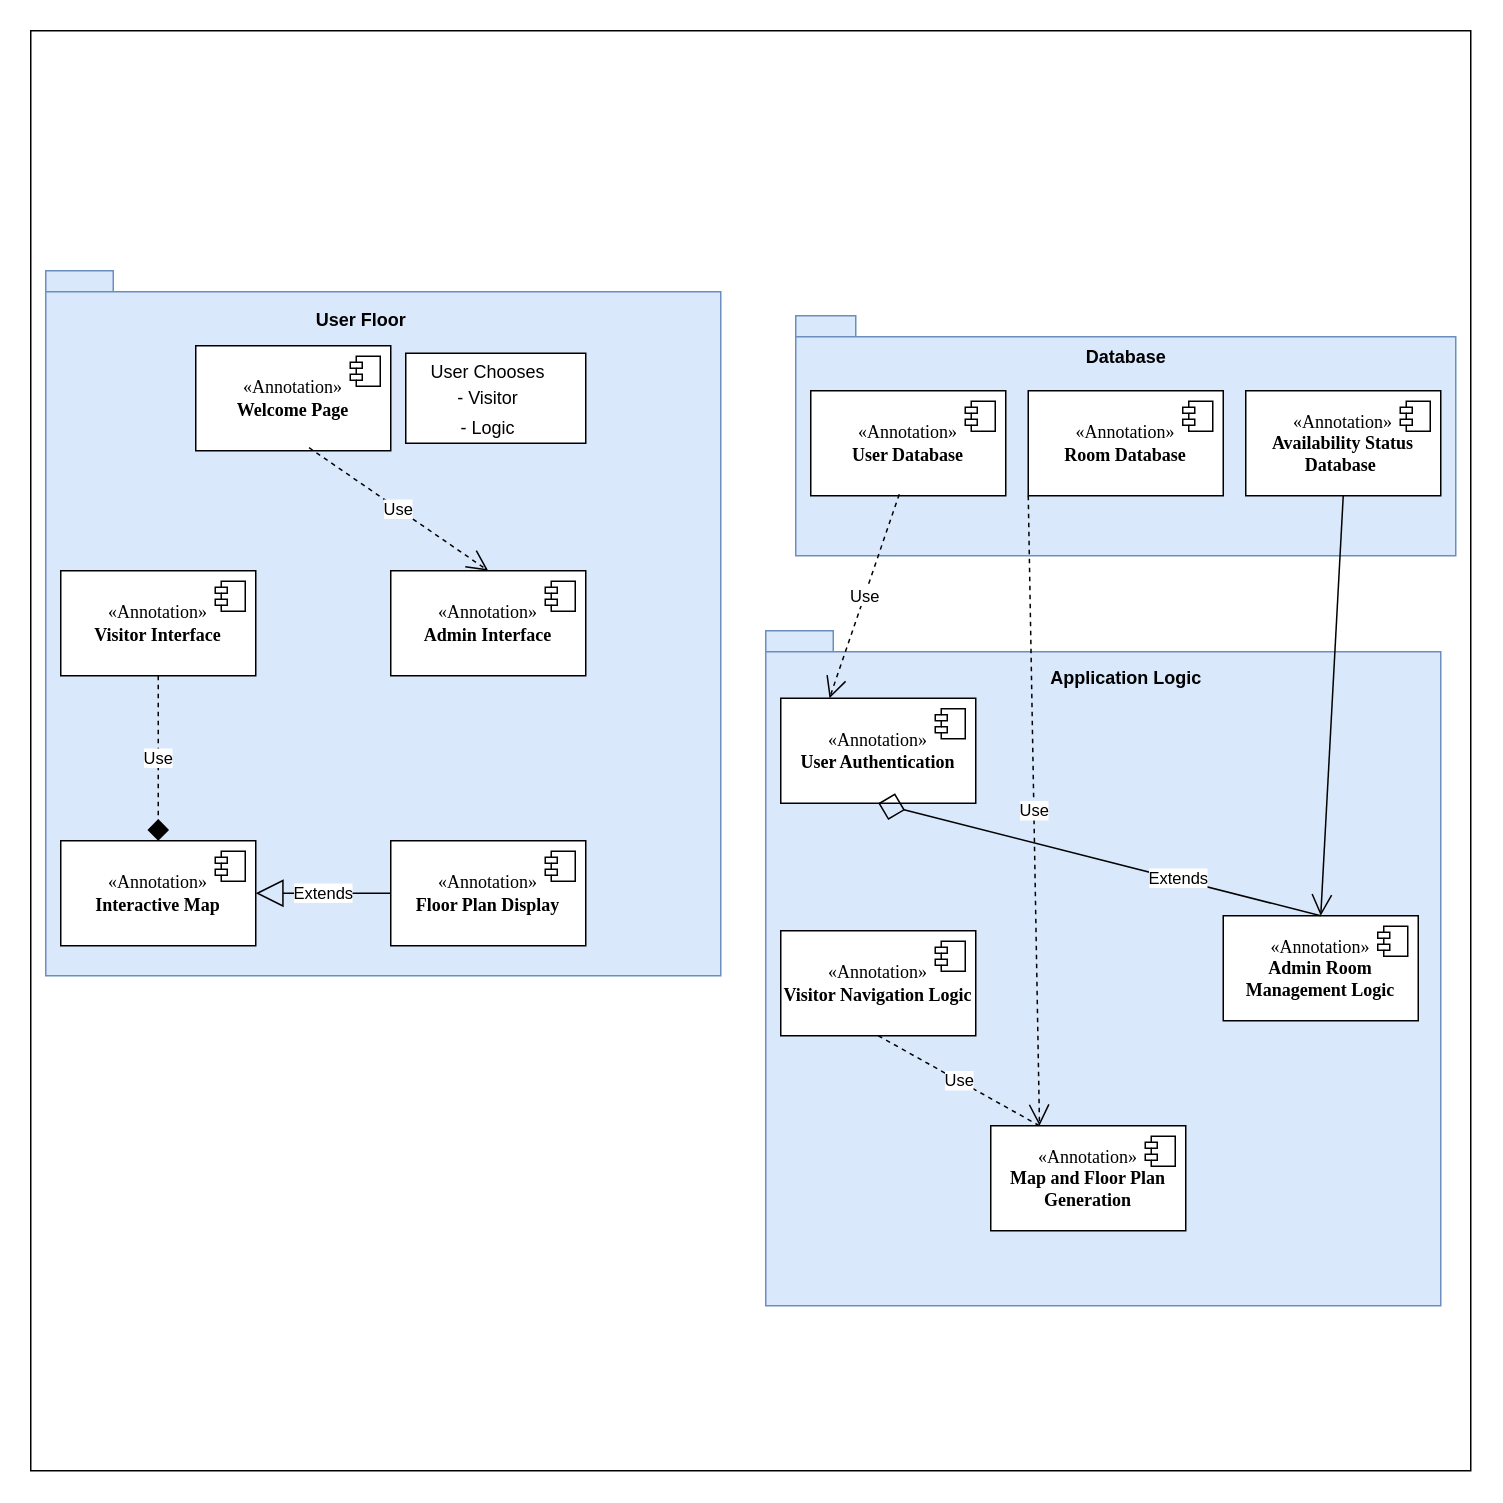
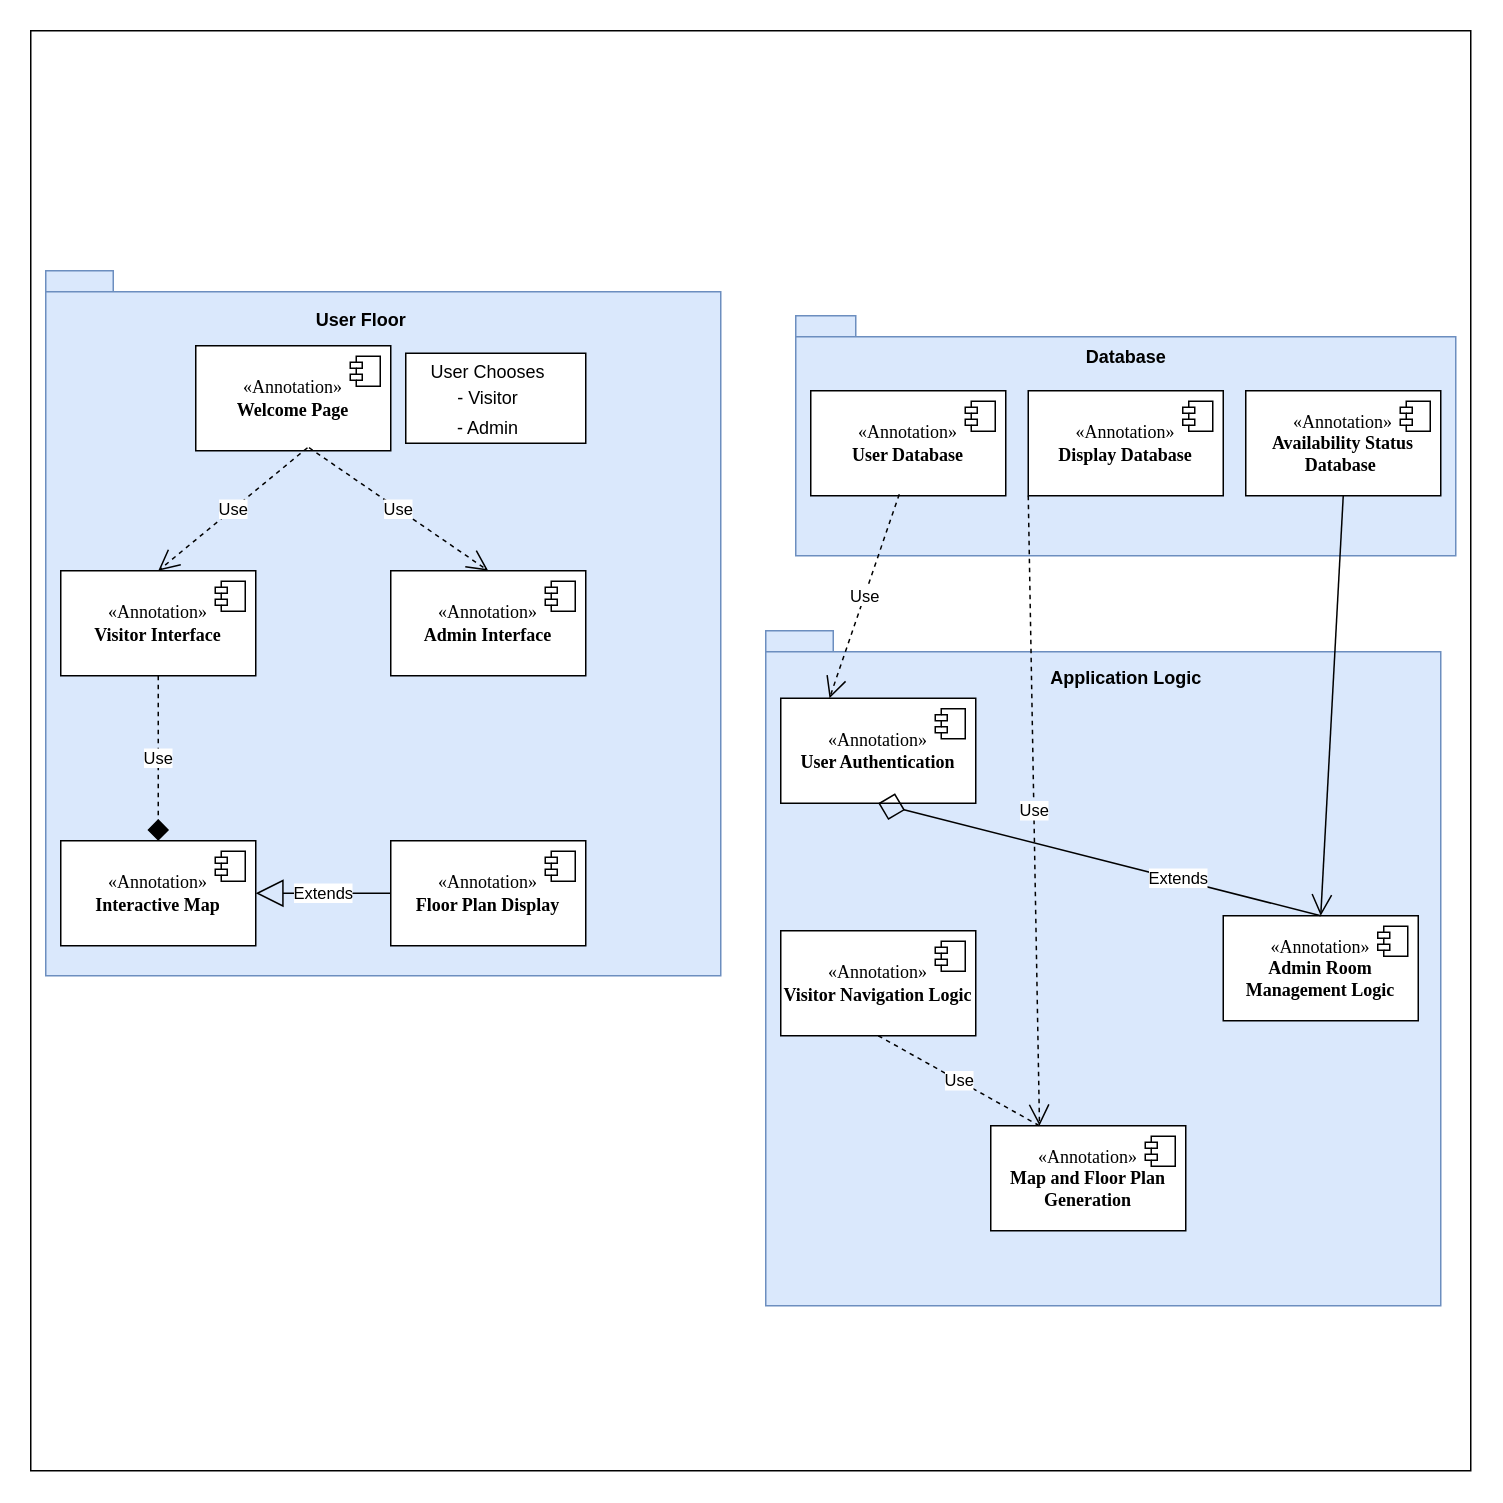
node "- Logic": label "- Logic" -> "- Admin"
node "«Annotation» Room Database": label "«Annotation» Room Database" -> "«Annotation» Display Database"
edge "«Annotation» Welcome Page" -> "«Annotation» Visitor Interface": added, label "Use"
